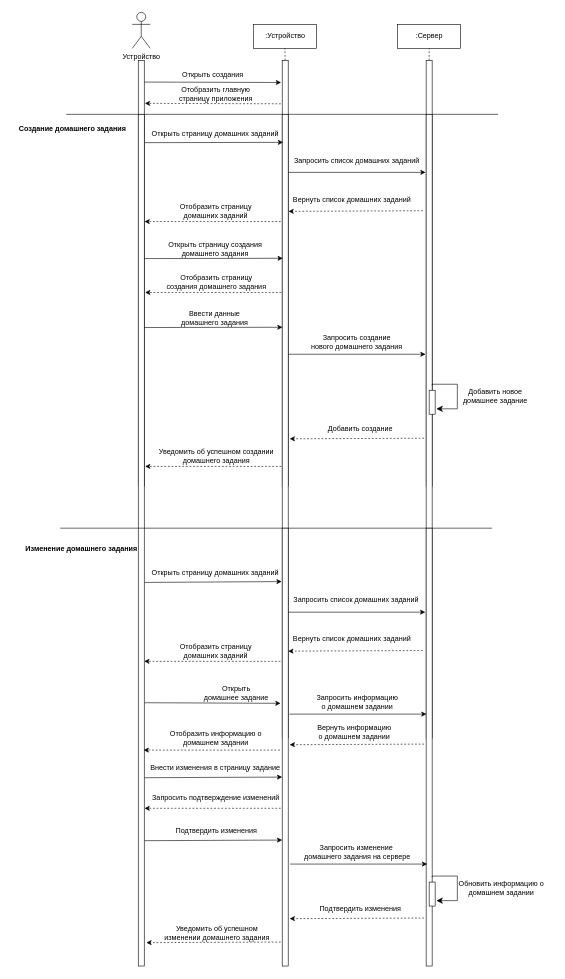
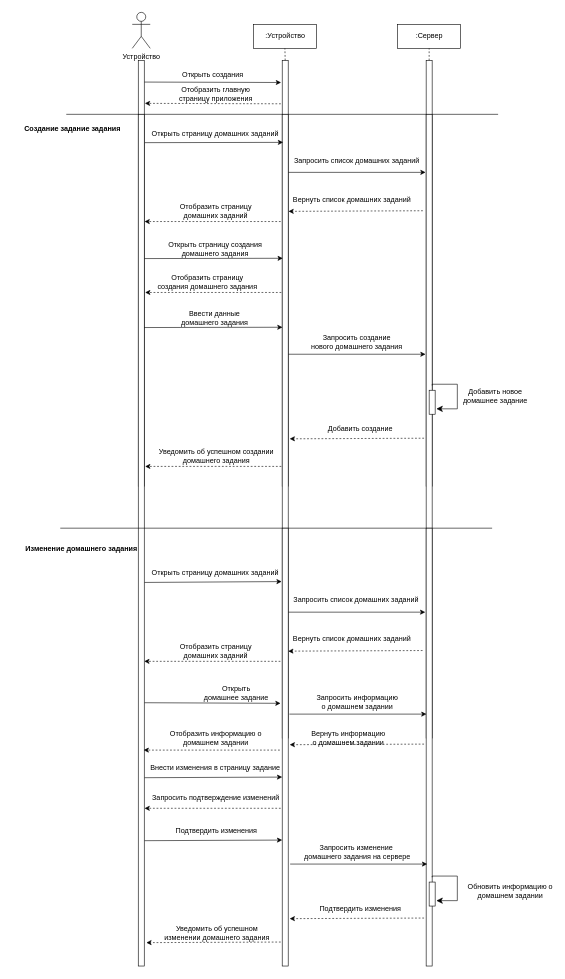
node "Создание домашнего задания": label "Создание домашнего задания" -> "Создание задание задания"
node "Отобразить страницу создания домашнего задания": moved (216, 282) -> (207, 282)
node "Вернуть информацию о домашнем задании": moved (354, 732) -> (348, 738)
node "Обновить информацию о домашнем задании": moved (501, 888) -> (510, 891)
